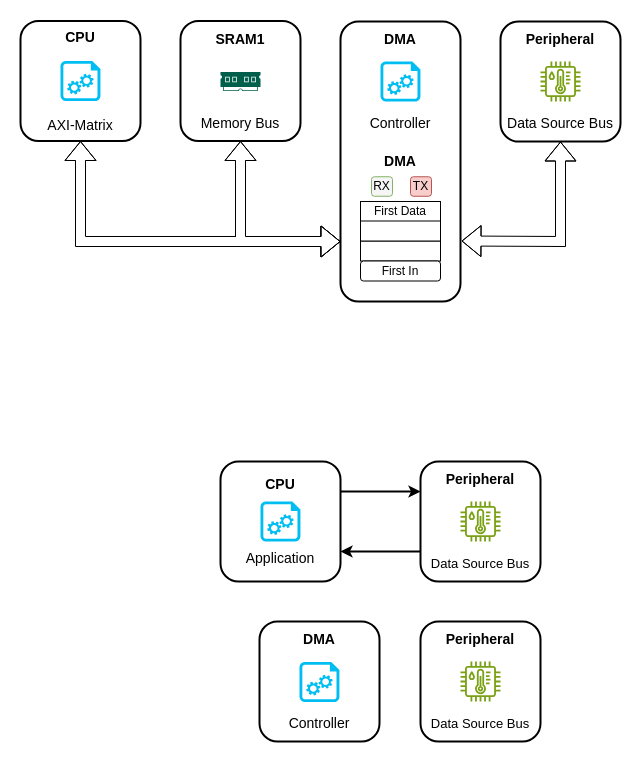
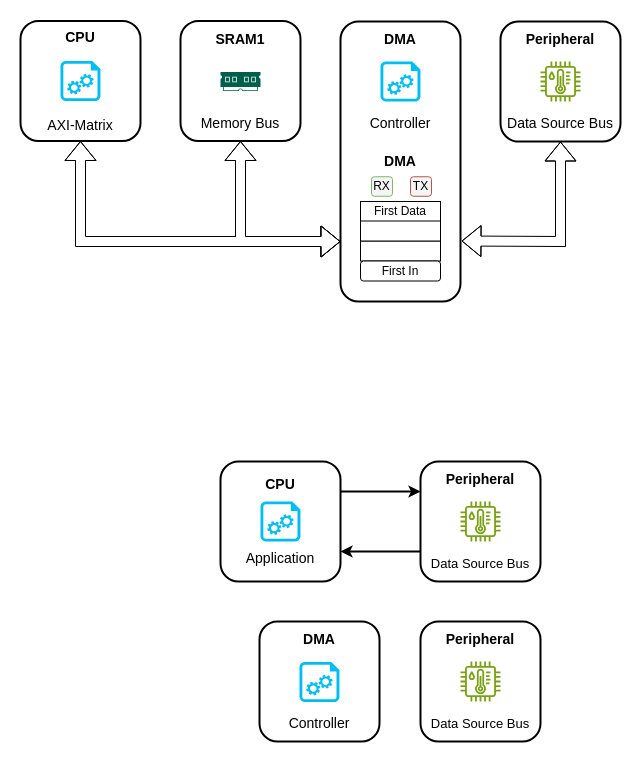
node "TX": fillcolor #f8cecc -> #f5f5f5
